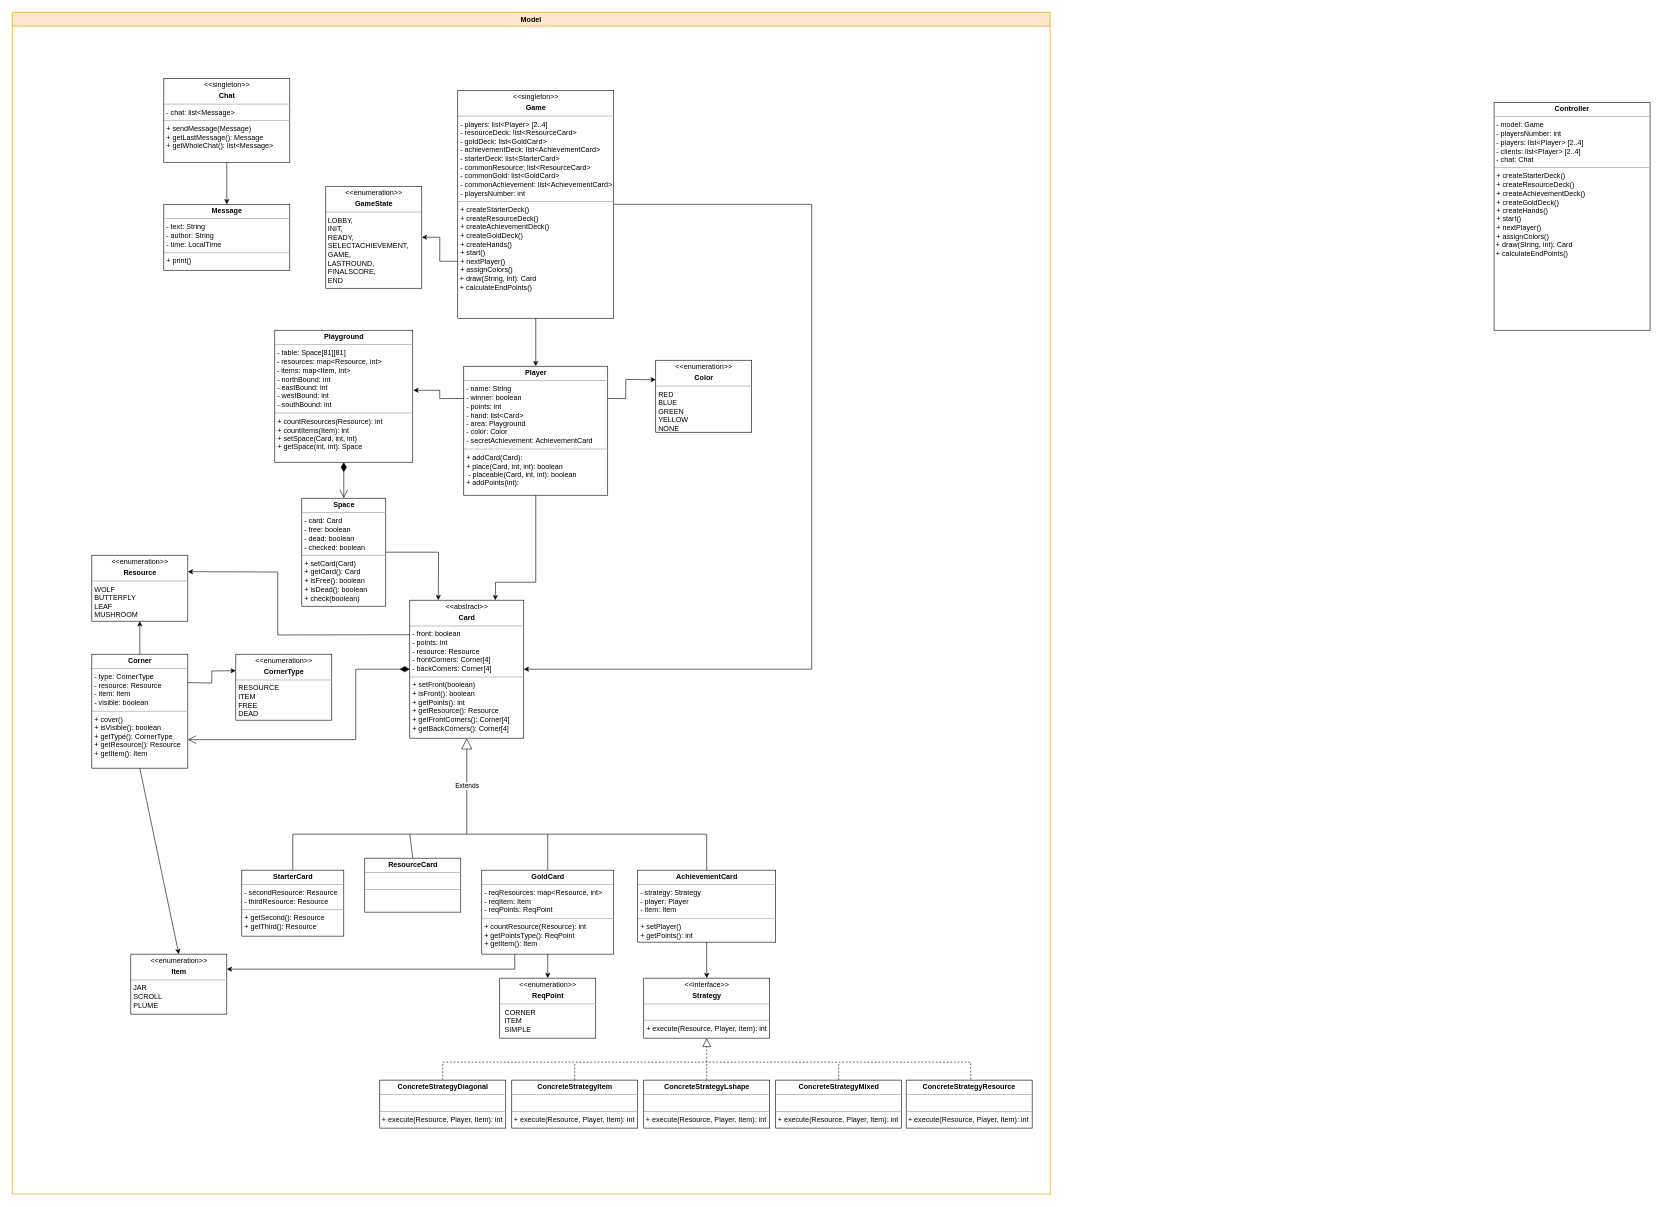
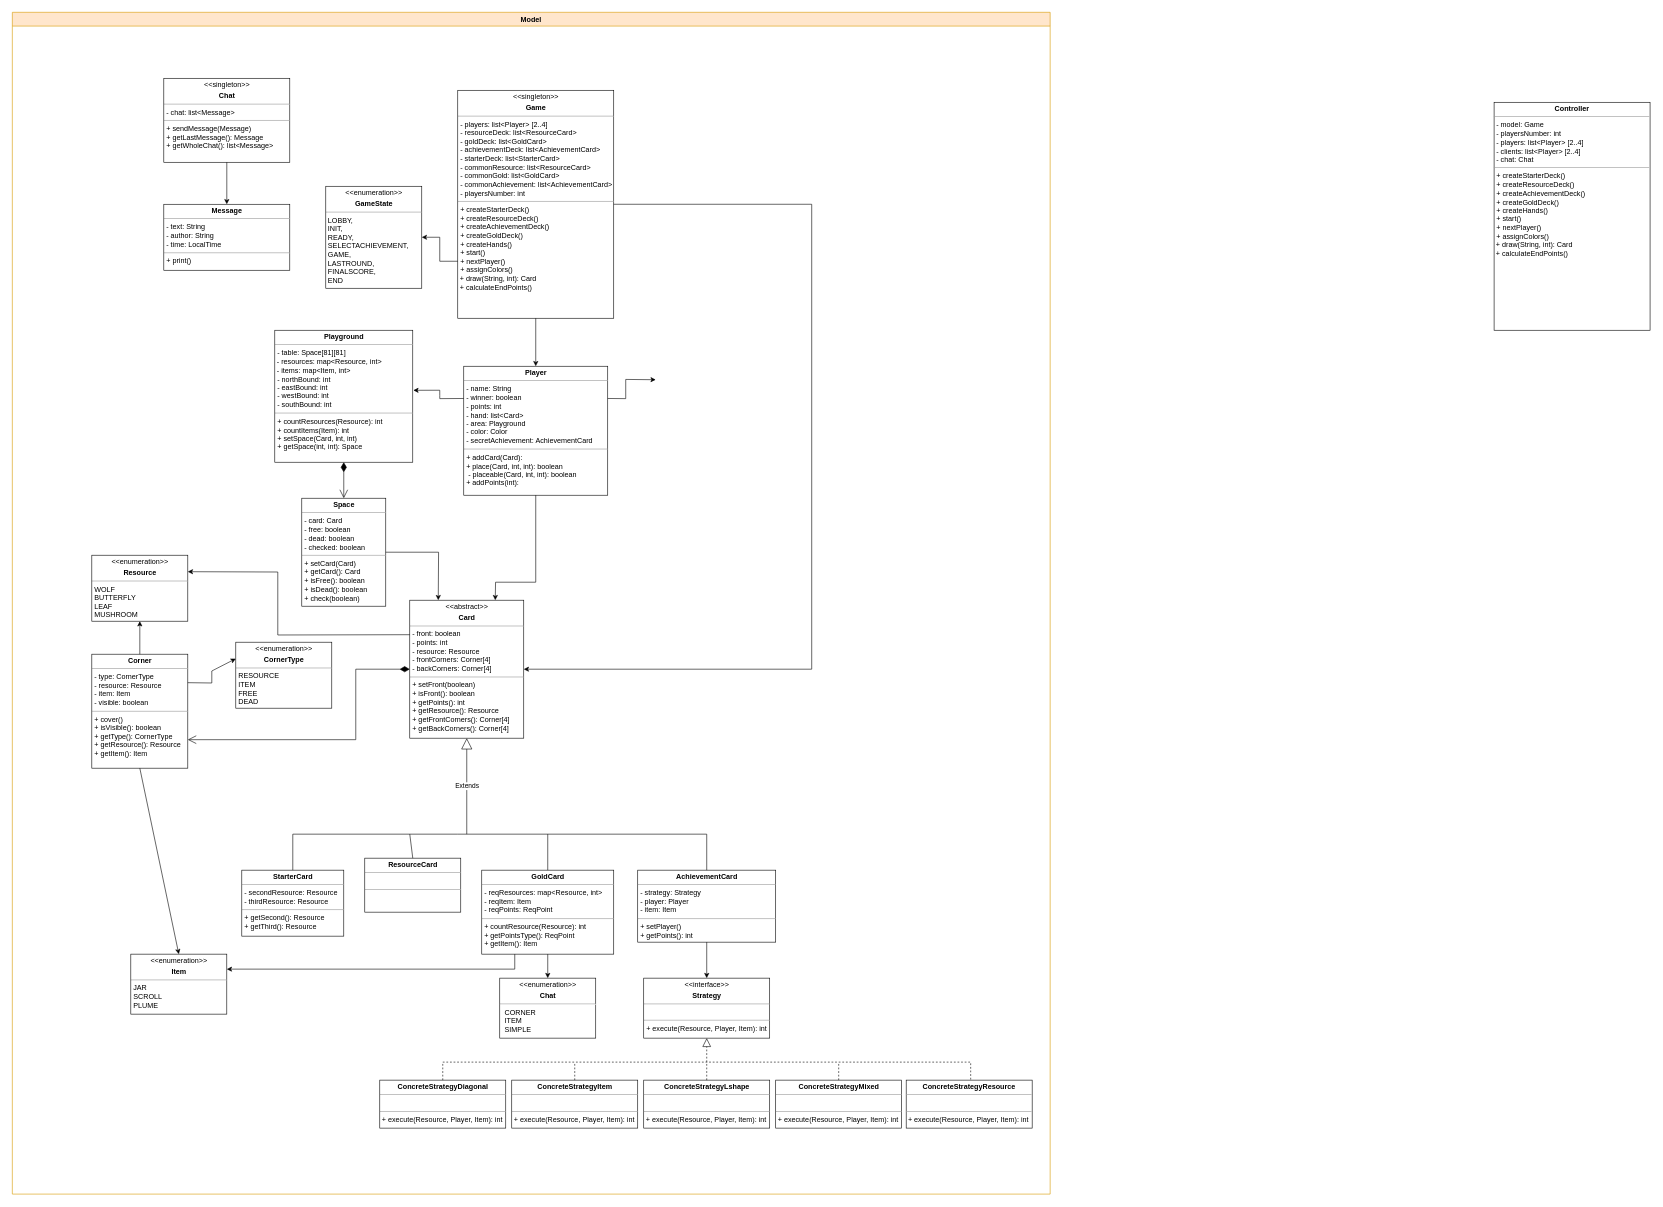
node "<<enumeration>> Color RED BLUE GREEN YELLOW NONE": removed
node "<<enumeration>> CornerType RESOURCE ITEM FREE DEAD": moved (284, 687) -> (284, 675)
node "<<enumeration>> ReqPoint CORNER ITEM SIMPLE": label "<<enumeration>> ReqPoint CORNER ITEM SIMPLE" -> "<<enumeration>> Chat CORNER ITEM SIMPLE"
